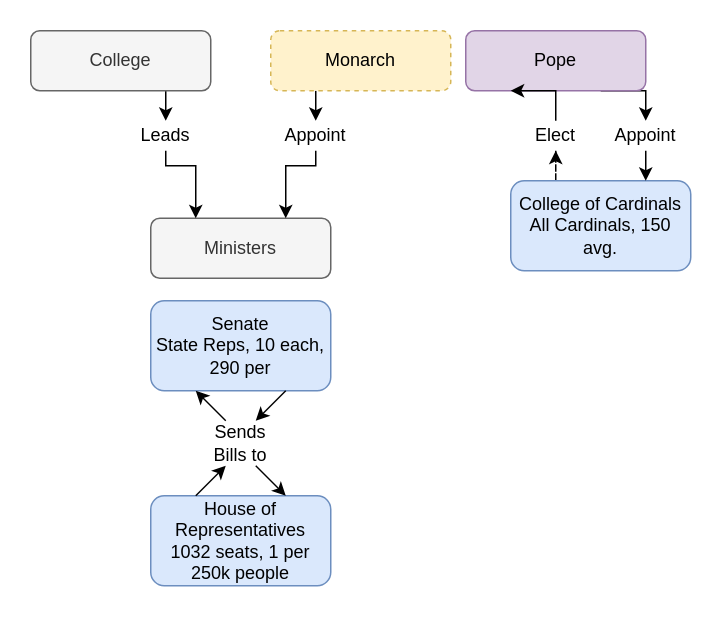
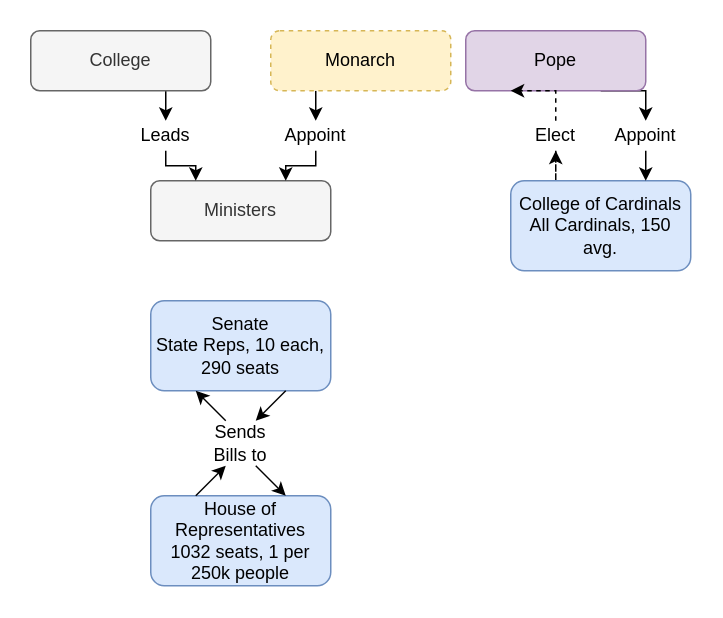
edge "Elect" -> "Pope": style solid -> dashed
node "Ministers": moved (241, 248) -> (241, 211)
node "Senate State Reps, 10 each, 290 per": label "Senate State Reps, 10 each, 290 per" -> "Senate State Reps, 10 each, 290 seats"
